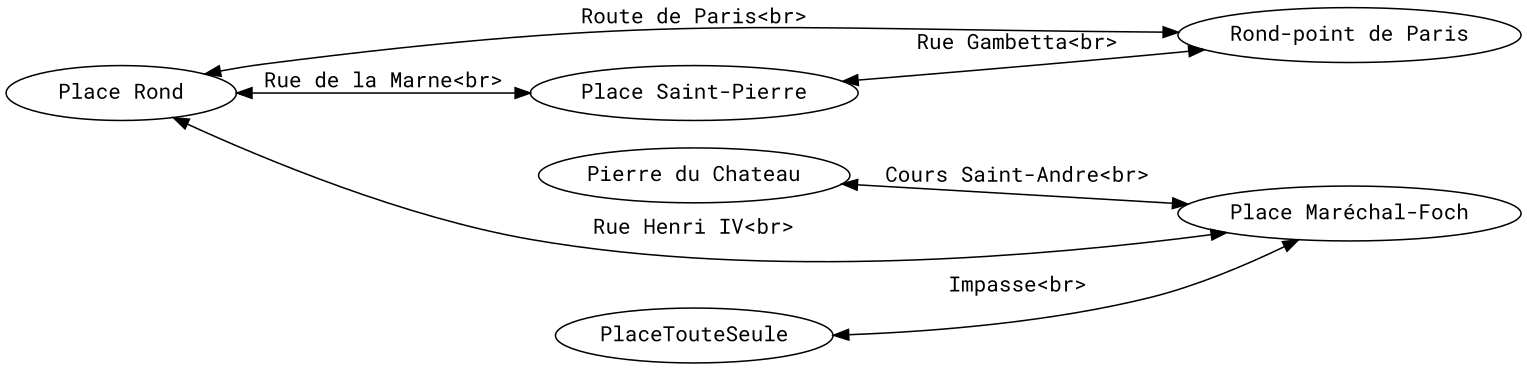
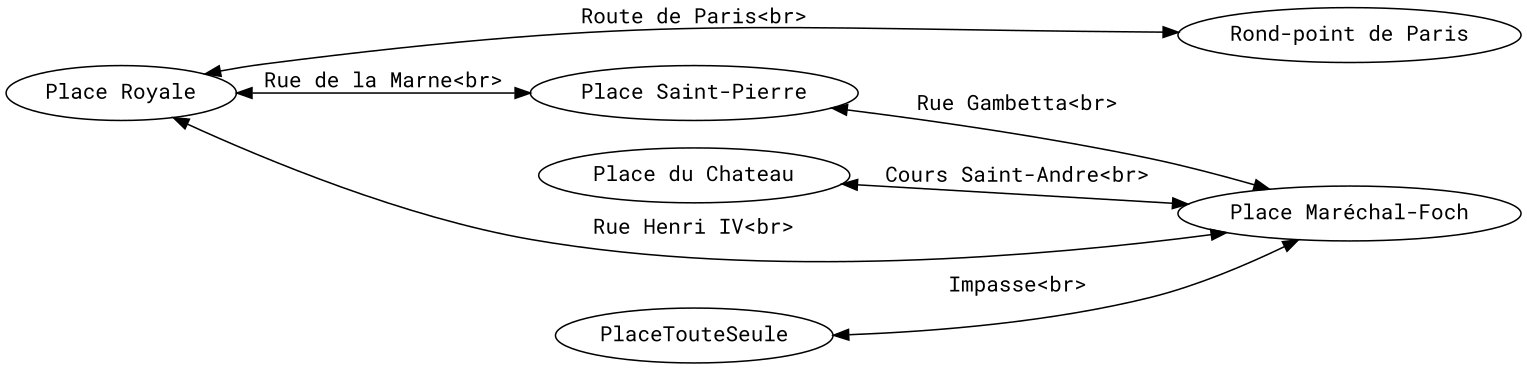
edge "Rond-point de Paris" -- "Place Saint-Pierre": now "Place Maréchal-Foch" -- "Place Saint-Pierre"
node "Place Rond": label "Place Rond" -> "Place Royale"
node "Pierre du Chateau": label "Pierre du Chateau" -> "Place du Chateau"
